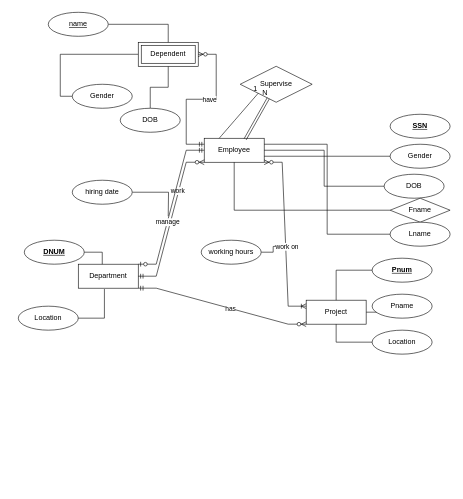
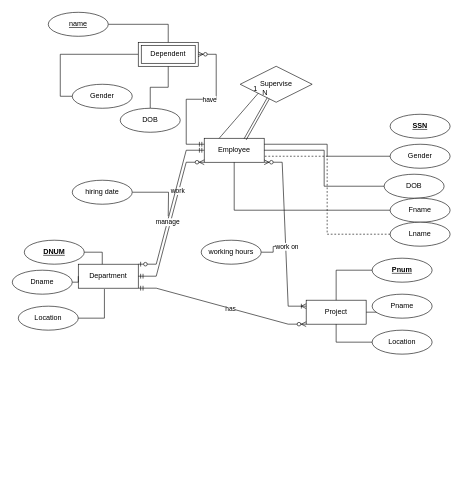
edge "Employee" -- "Lname": style solid -> dashed
node "Fname": shape diamond -> ellipse
node "Dname": added
edge "Department" -- "Dname": added
